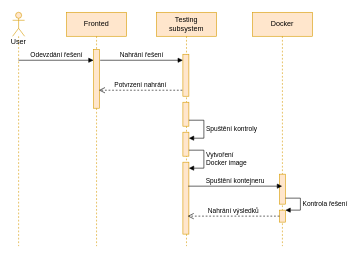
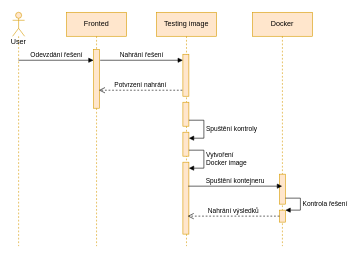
node "Testing subsystem": label "Testing subsystem" -> "Testing image"
